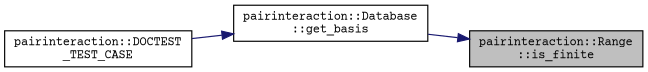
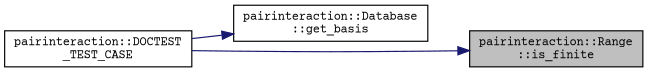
edge "pairinteraction::Database ::get_basis" -> "pairinteraction::Range ::is_finite": now "pairinteraction::DOCTEST _TEST_CASE" -> "pairinteraction::Range ::is_finite"
